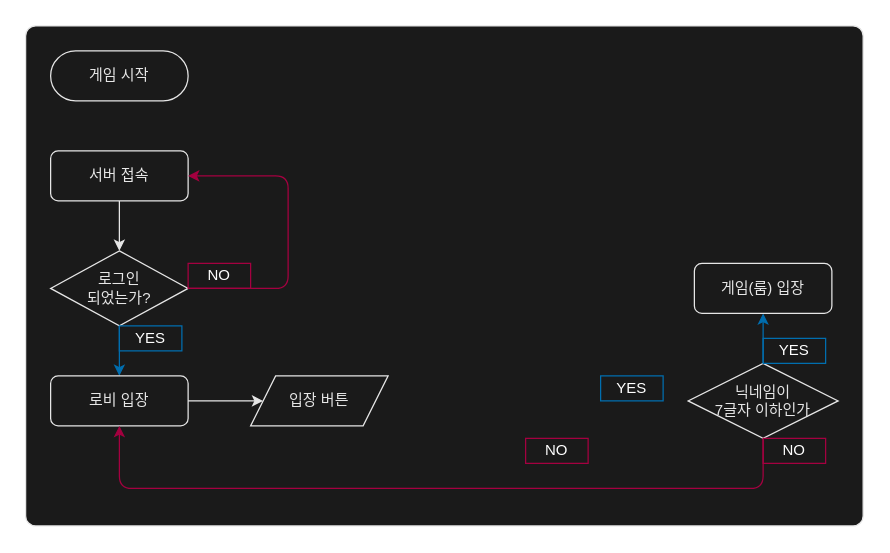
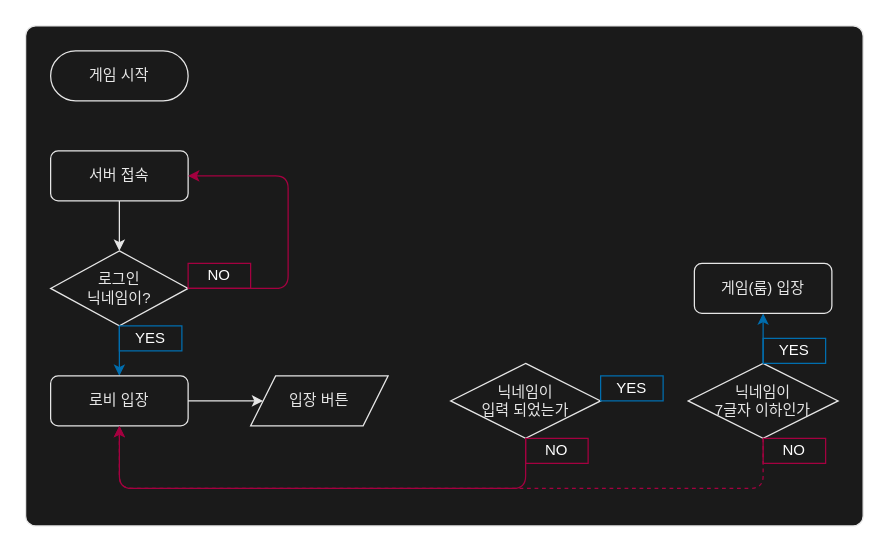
node "로그인 되었는가?": label "로그인 되었는가?" -> "로그인 닉네임이?"
node "닉네임이 입력 되었는가": added
edge "닉네임이 입력 되었는가" -> "로비 입장": added
edge "닉네임이 7글자 이하인가" -> "로비 입장": style solid -> dashed
